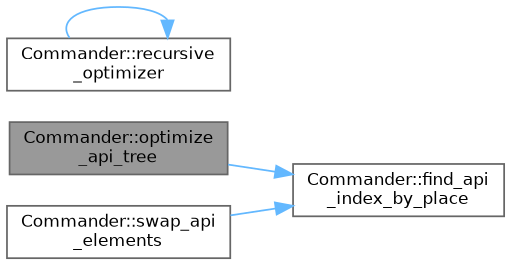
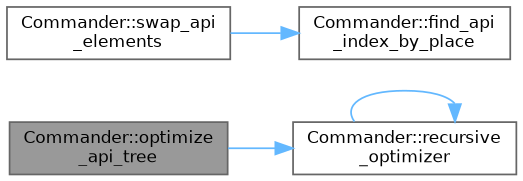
edge "Commander::optimize _api_tree" -> "Commander::find_api _index_by_place": now "Commander::optimize _api_tree" -> "Commander::recursive _optimizer"
